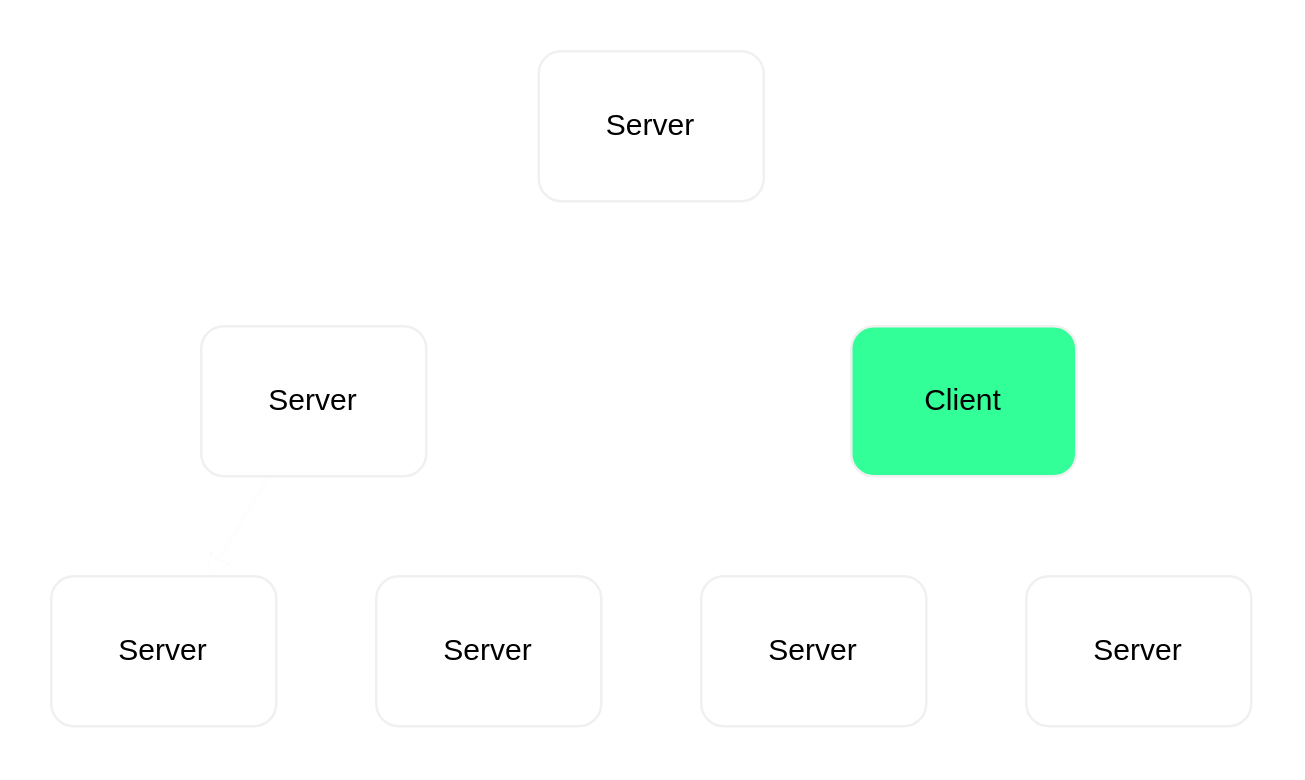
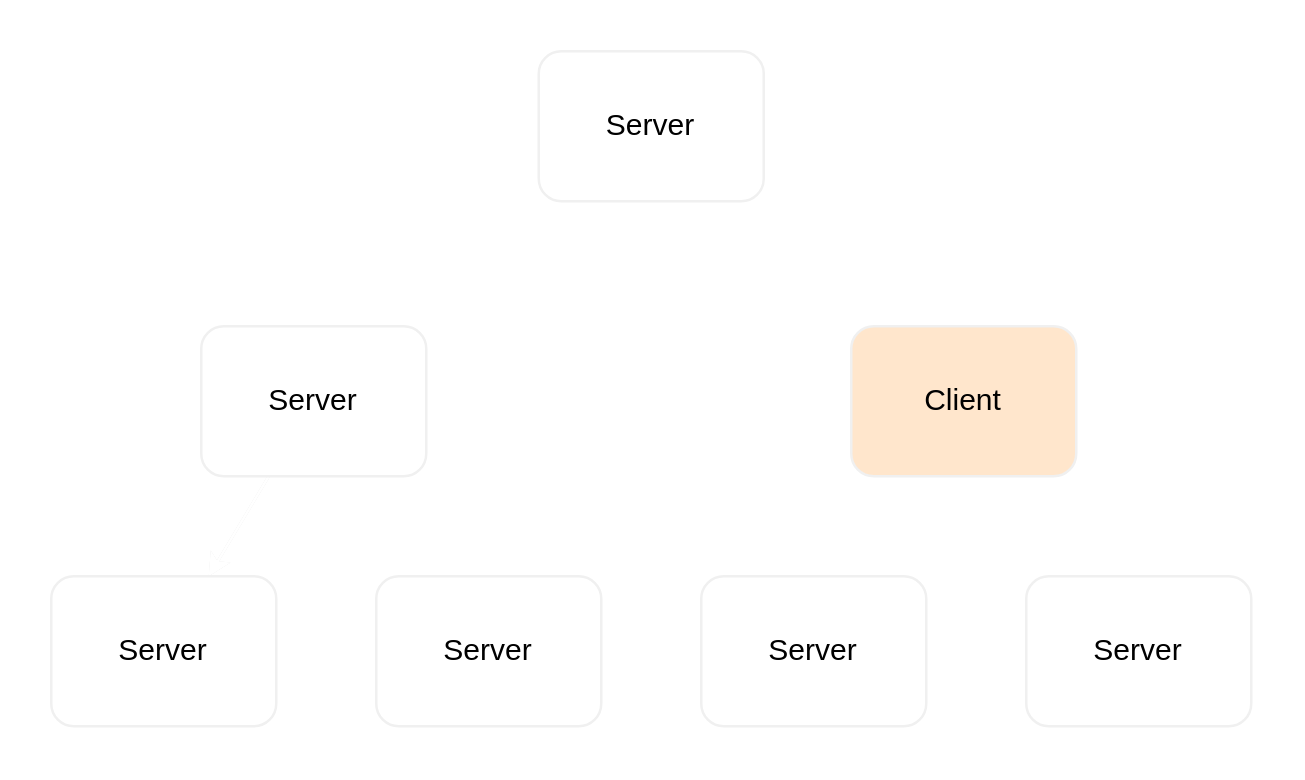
node "Client": fillcolor #33ff99 -> #ffe6cc
